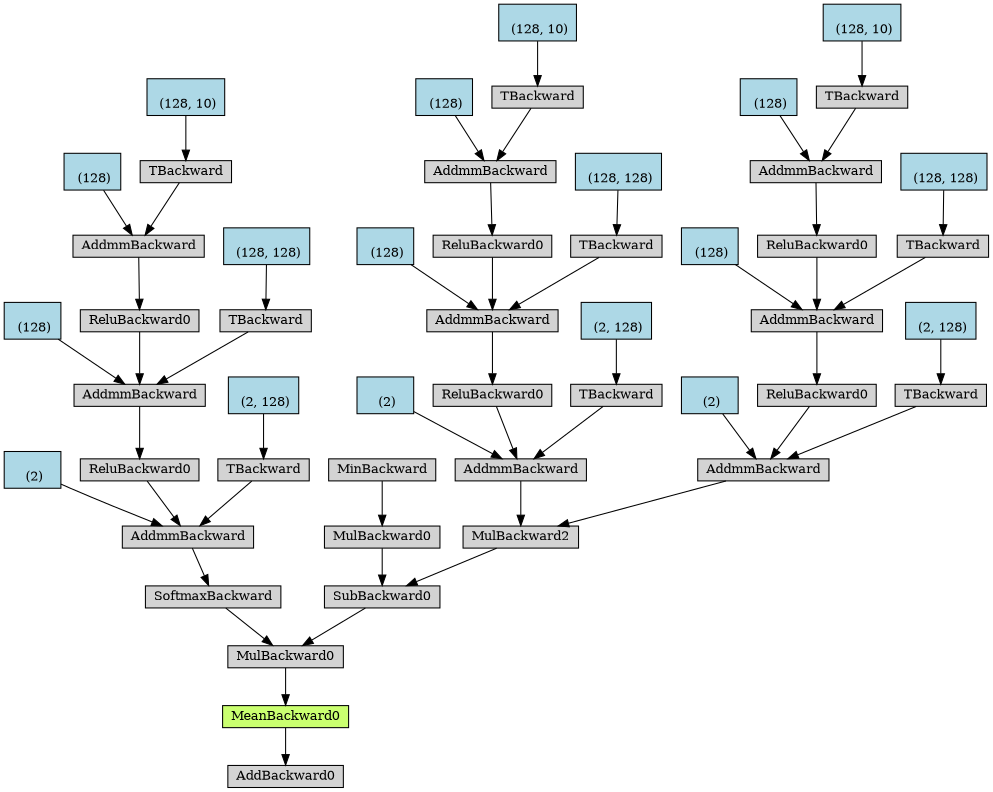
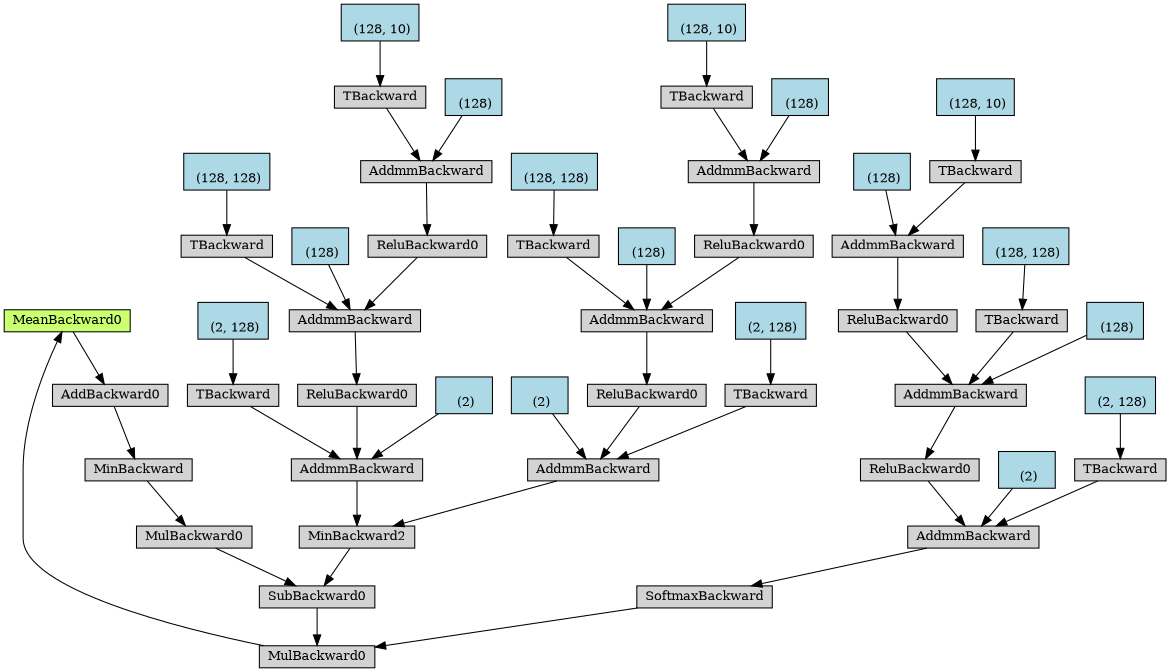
edge "AddBackward0" -> "MinBackward": added
node "MulBackward2": label "MulBackward2" -> "MinBackward2"
